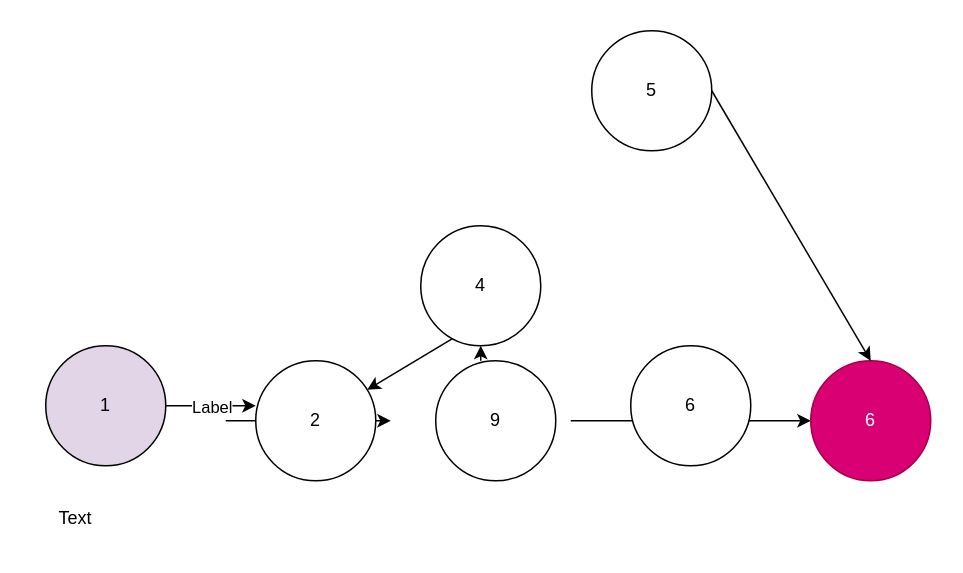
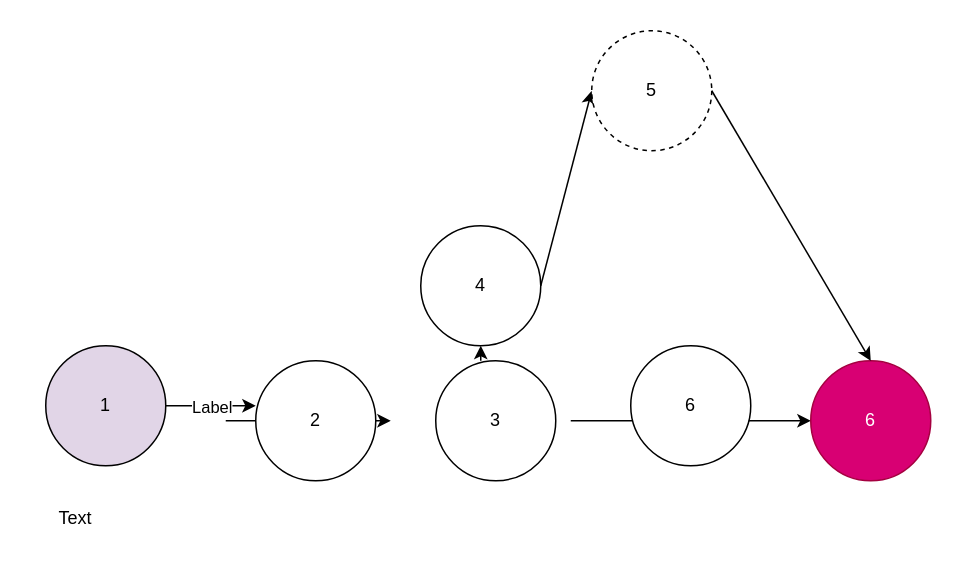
node "5": style solid -> dashed
edge "4" -> "2": now "4" -> "5"
node "9": label "9" -> "3"
